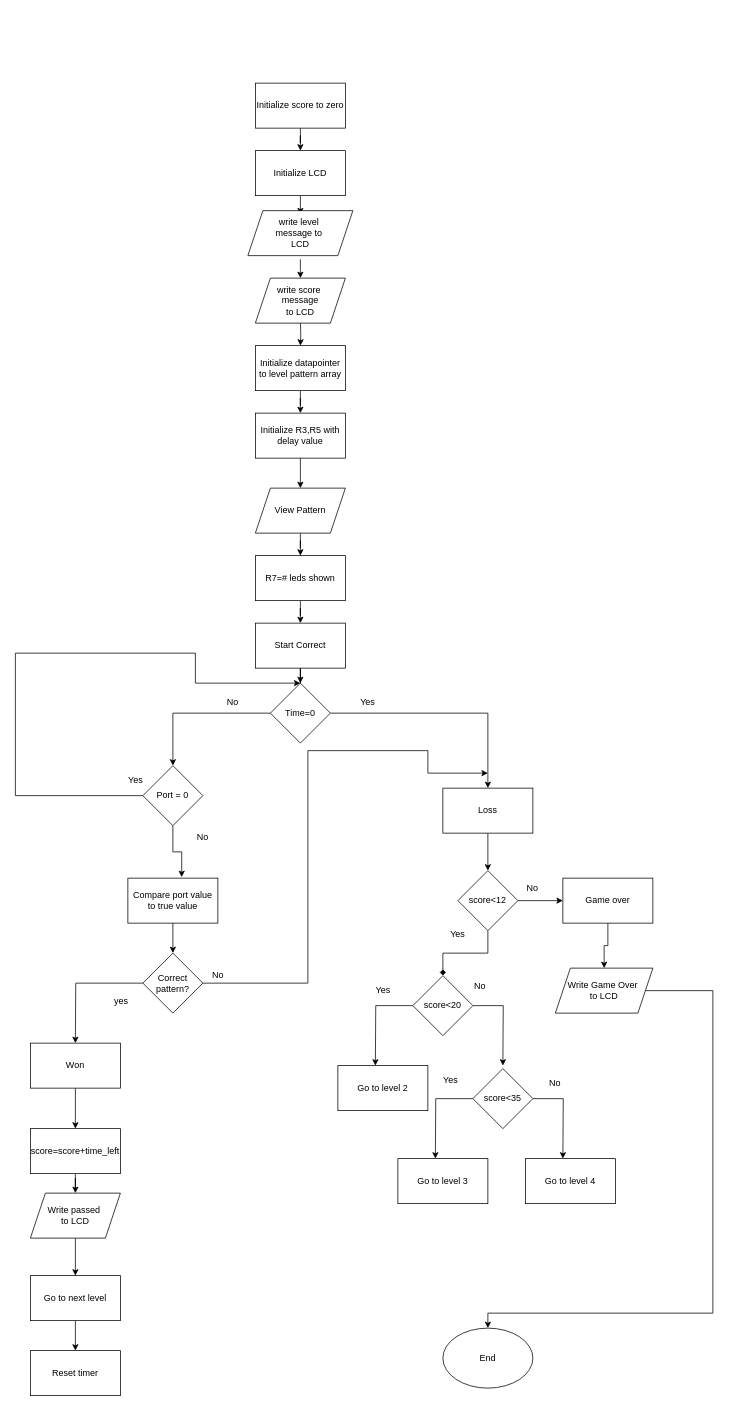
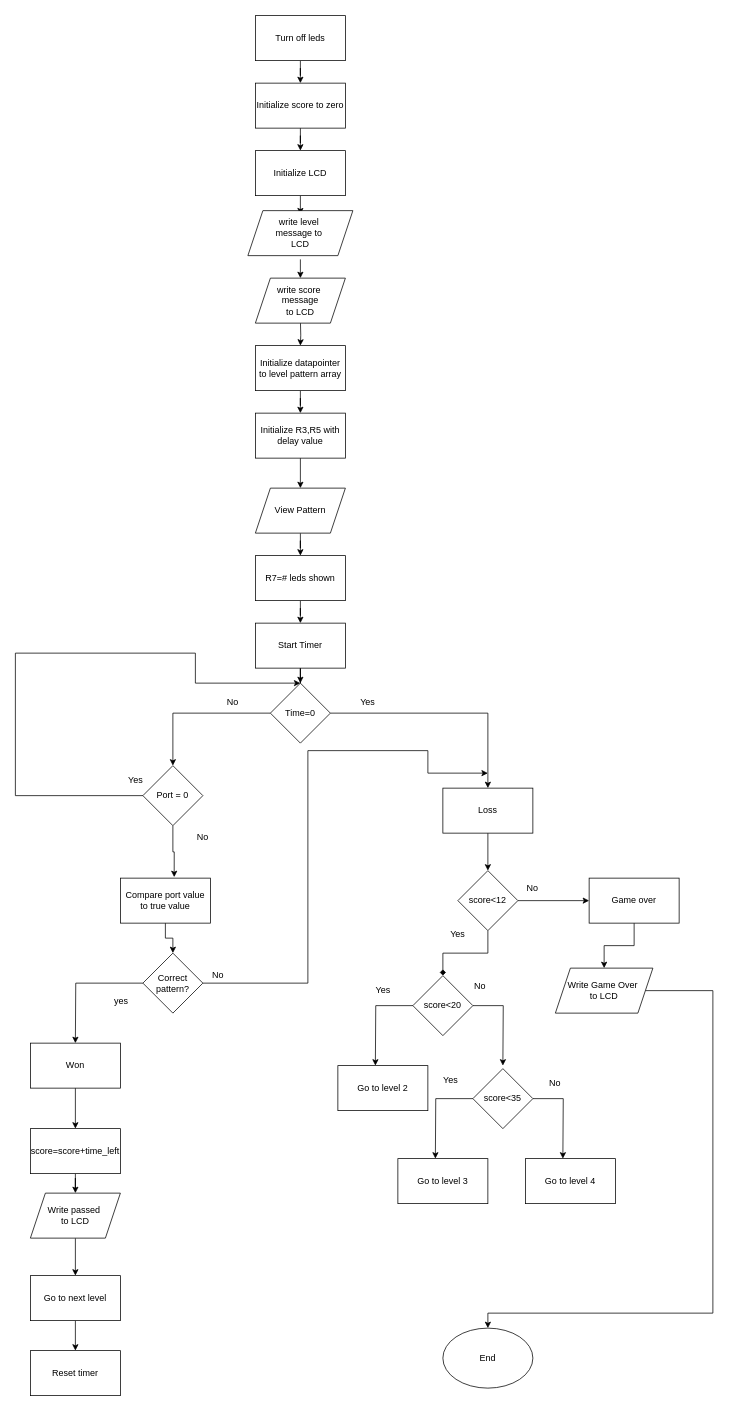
node "Turn off leds": added
edge "Turn off leds" -> "Initialize score to zero": added
node "Start Correct": label "Start Correct" -> "Start Timer"
node "Compare port value to true value": moved (173, 900) -> (165, 900)
node "Game over": moved (608, 900) -> (634, 900)
